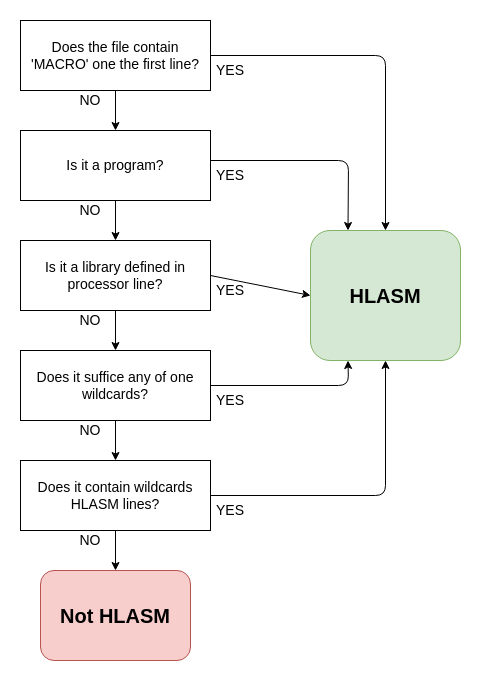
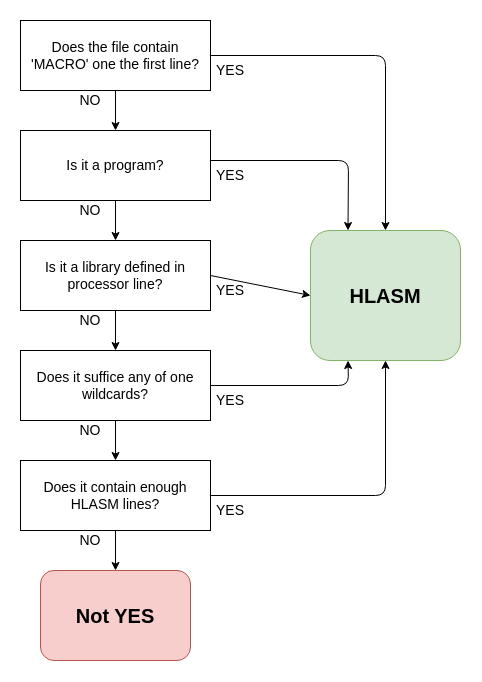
node "Does it contain wildcards HLASM lines?": label "Does it contain wildcards HLASM lines?" -> "Does it contain enough HLASM lines?"
node "Not HLASM": label "Not HLASM" -> "Not YES"
